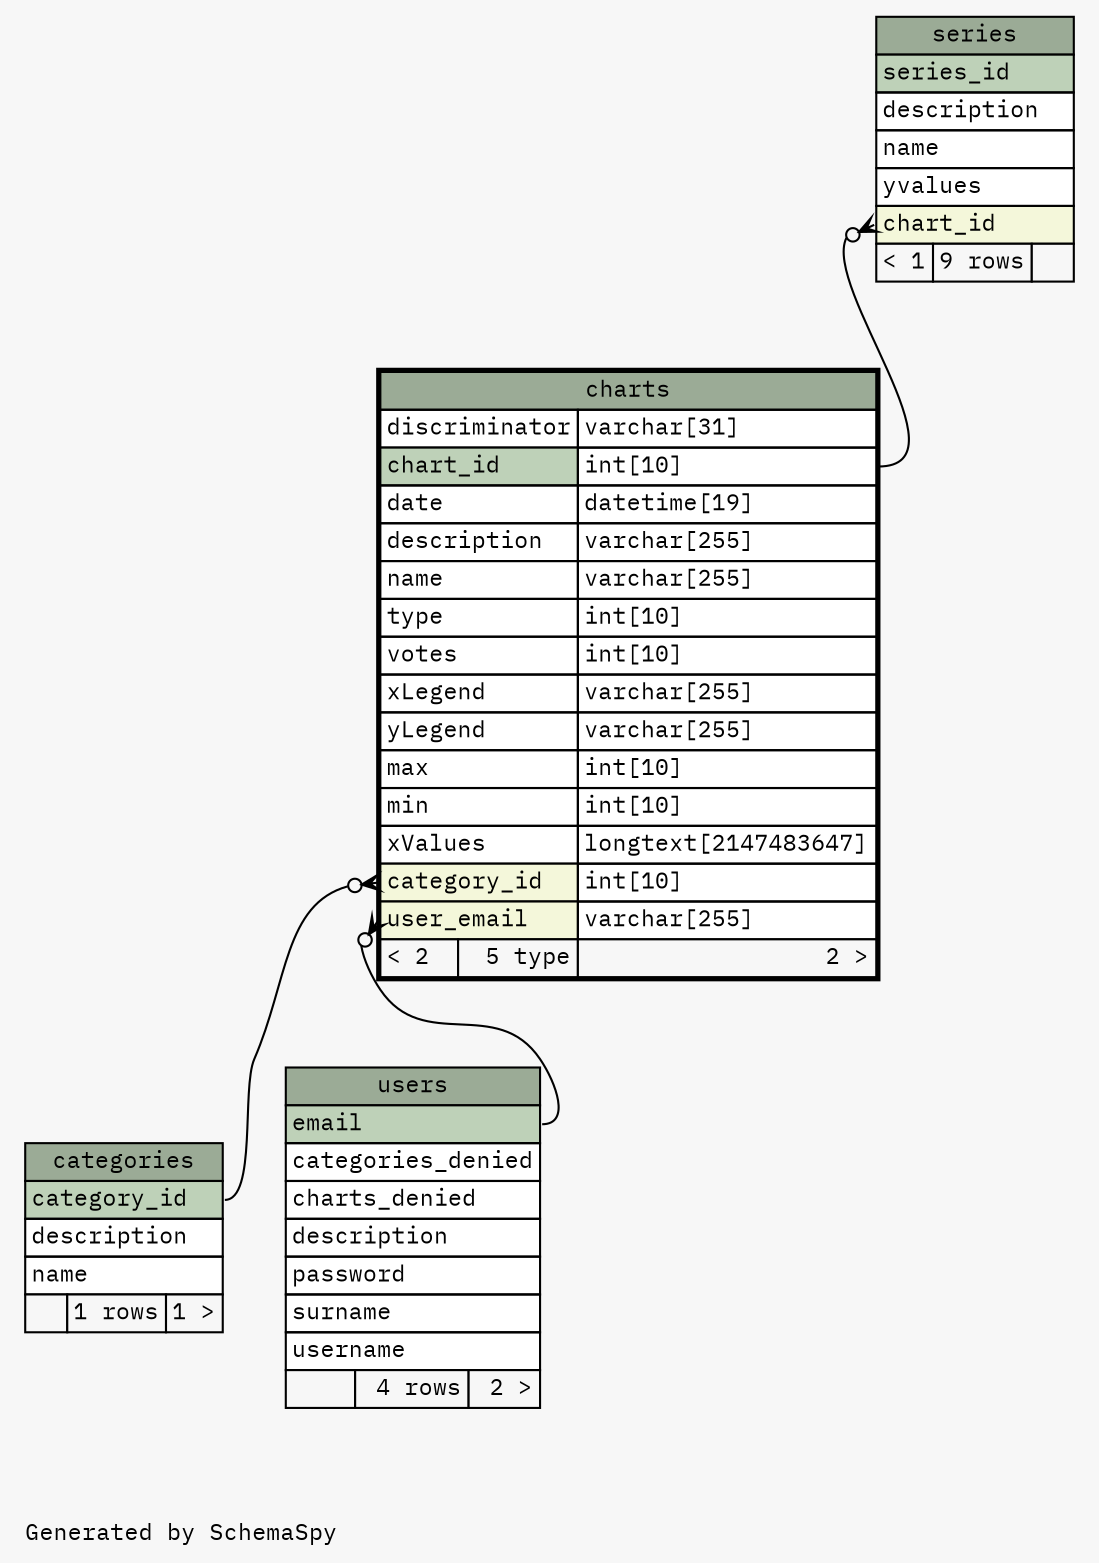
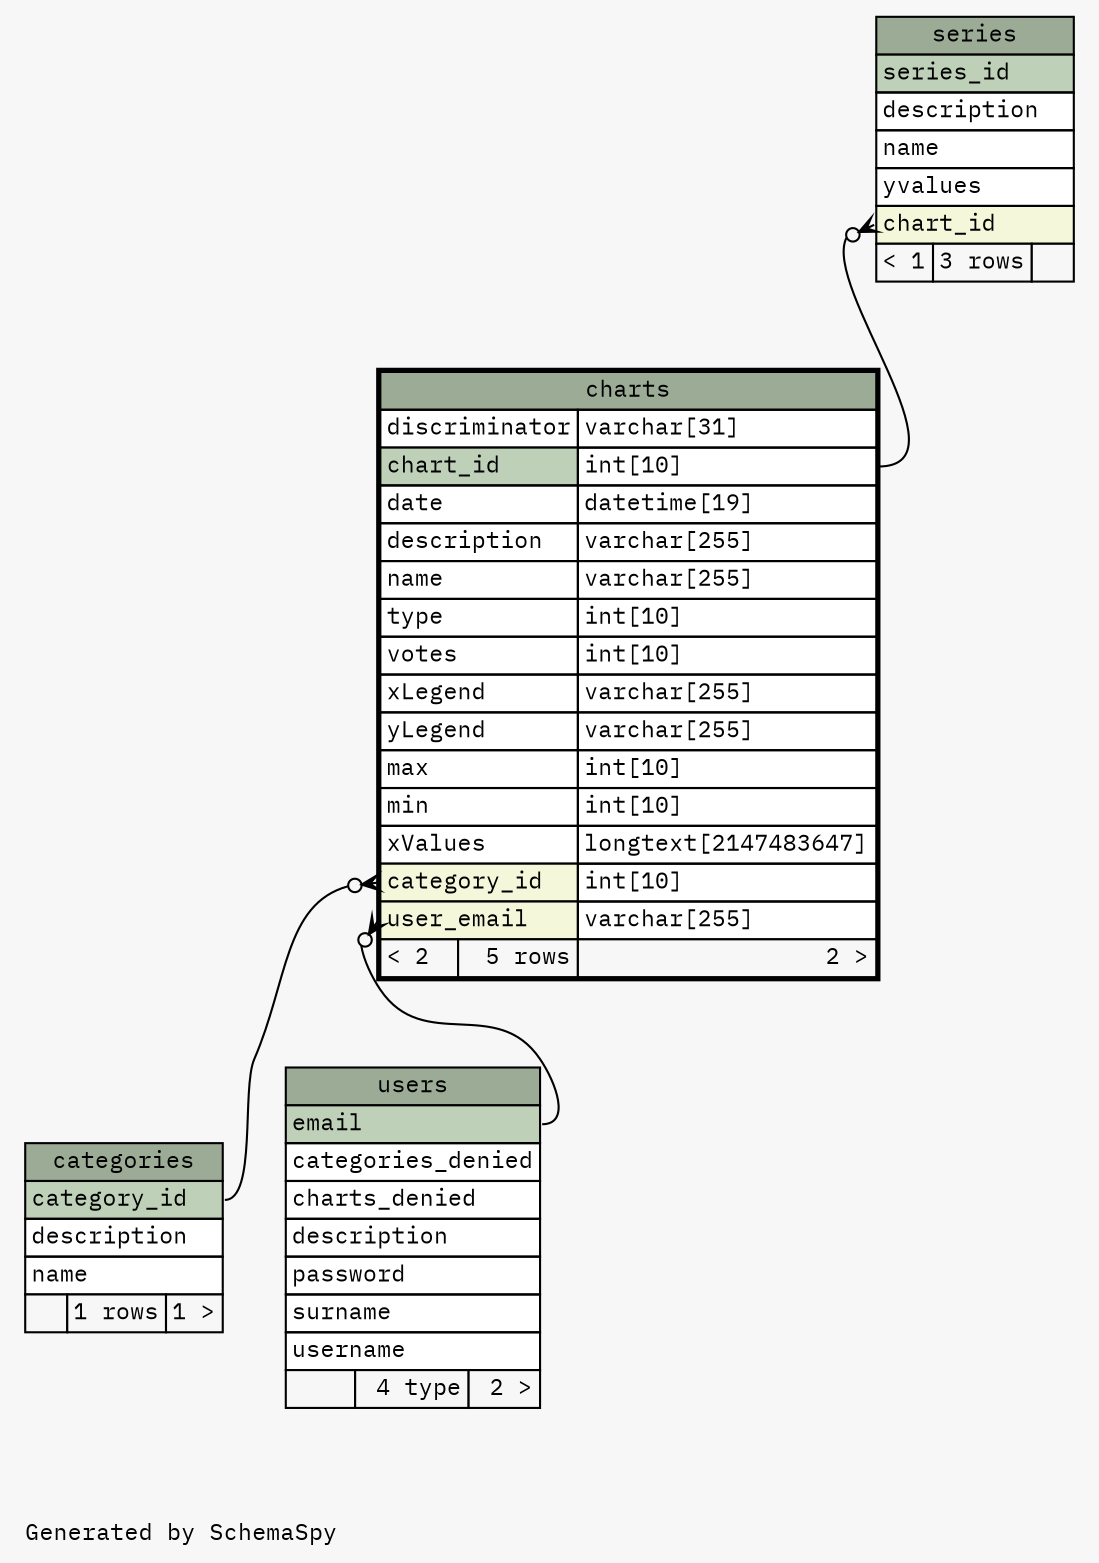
node "series": text "9 rows" -> "3 rows"
node "charts": text "5 type" -> "5 rows"
node "users": text "4 rows" -> "4 type"
